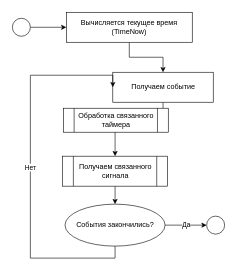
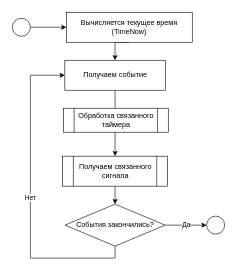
node "Получаем событие": moved (163, 87) -> (115, 75)
node "События закончились?": shape ellipse -> diamond
